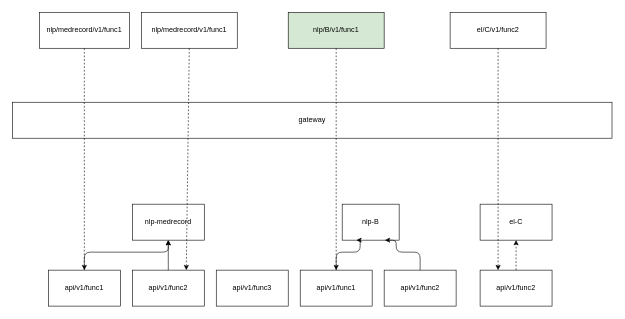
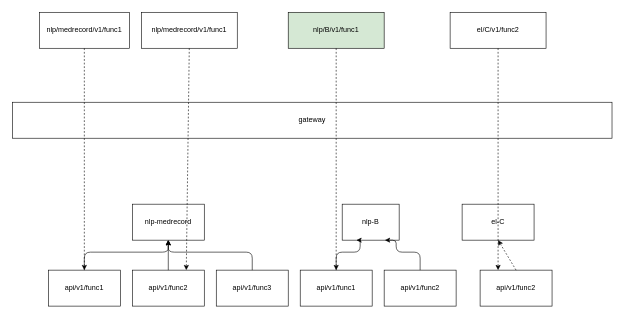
node "el-C": moved (516, 222) -> (498, 222)
edge "api/v1/func3" -> "nlp-medrecord": added
